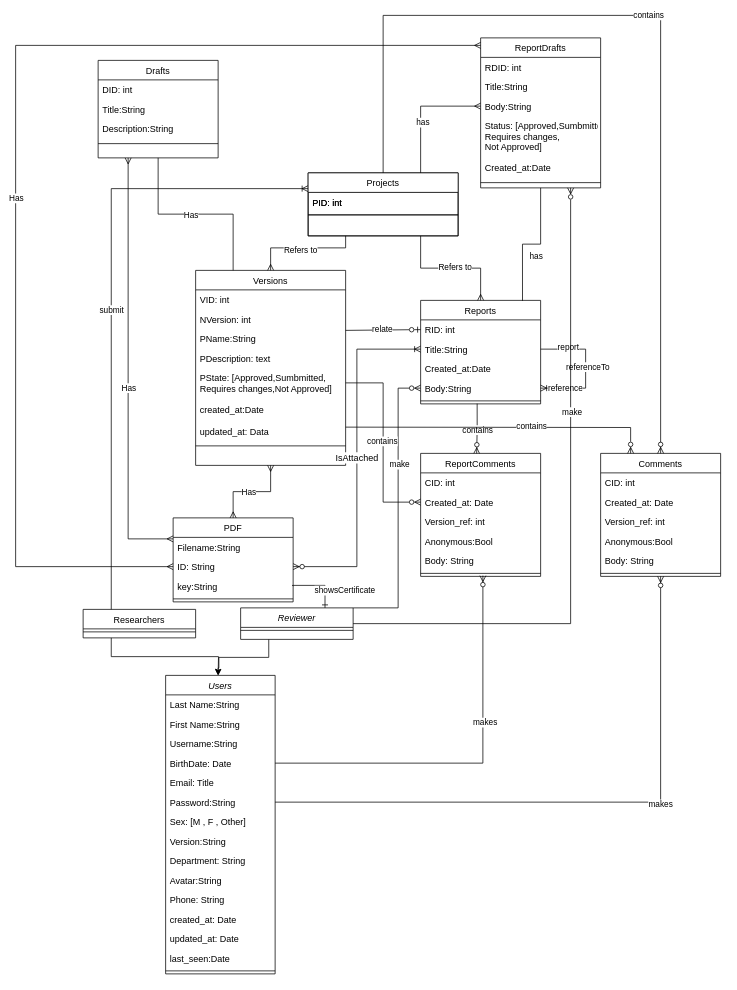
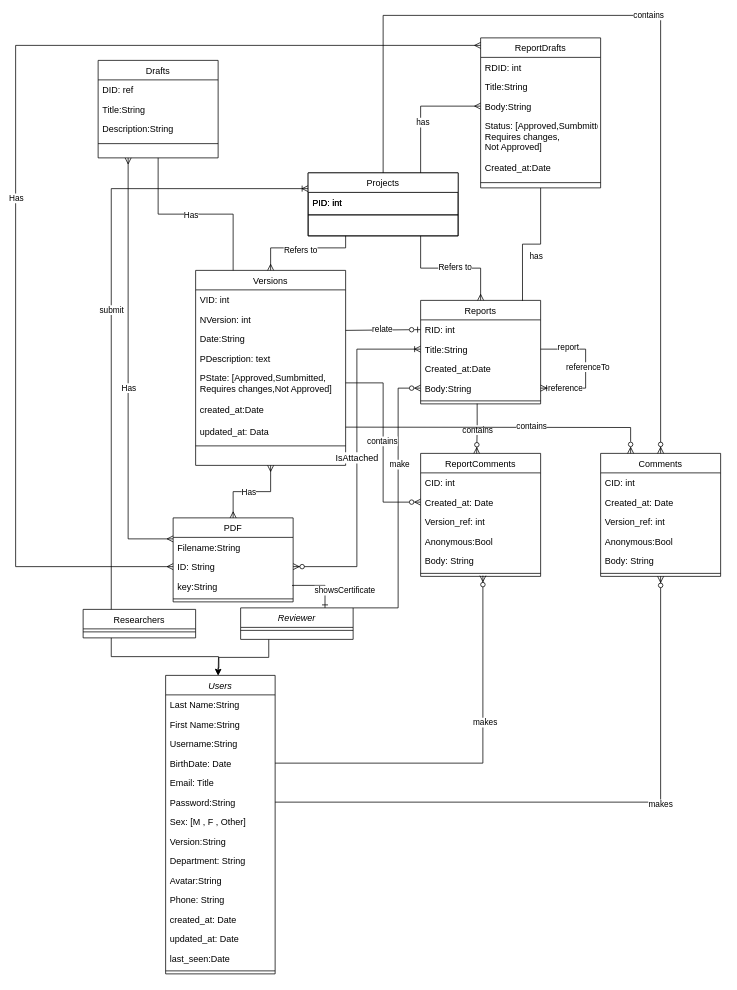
node "DID: int": label "DID: int" -> "DID: ref"
node "PName:String": label "PName:String" -> "Date:String"
edge "Reviewer" -> "ReportDrafts": removed, label "make"
